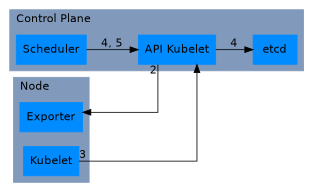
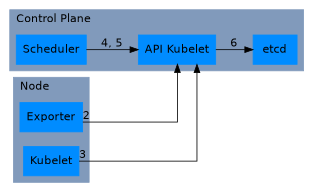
edge "API Kubelet" -> "etcd": label "4" -> "6"
edge "API Kubelet" -> "Exporter": reversed
